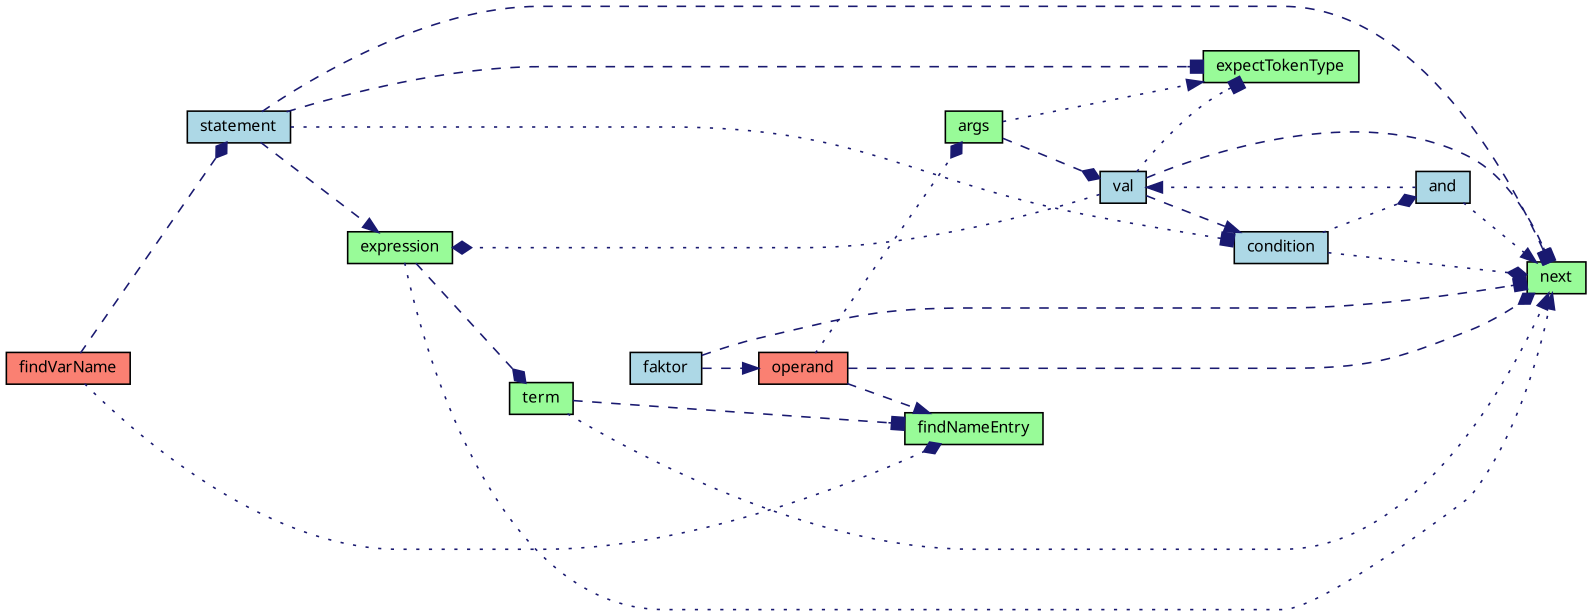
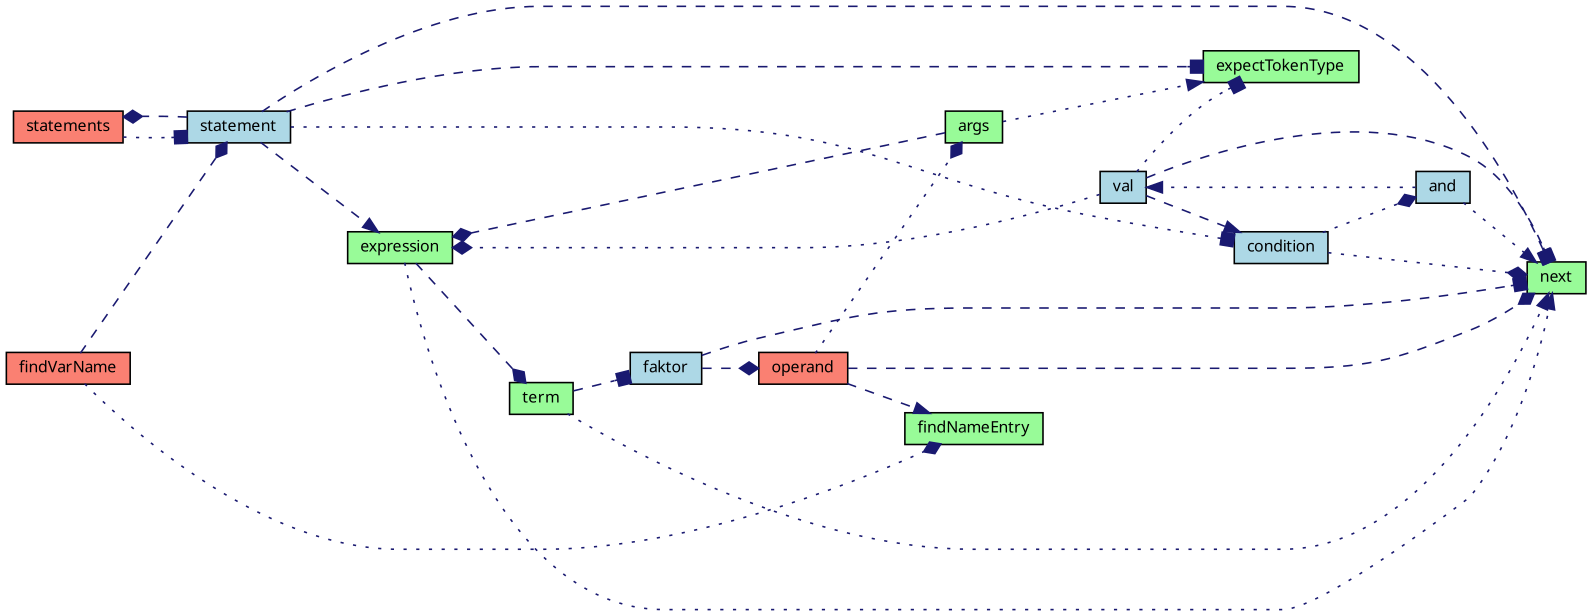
node "statements": added
edge "args" -> "val": now "args" -> "expression"
edge "faktor" -> "operand": arrowhead normal -> diamond
edge "term" -> "findNameEntry": now "term" -> "faktor"
